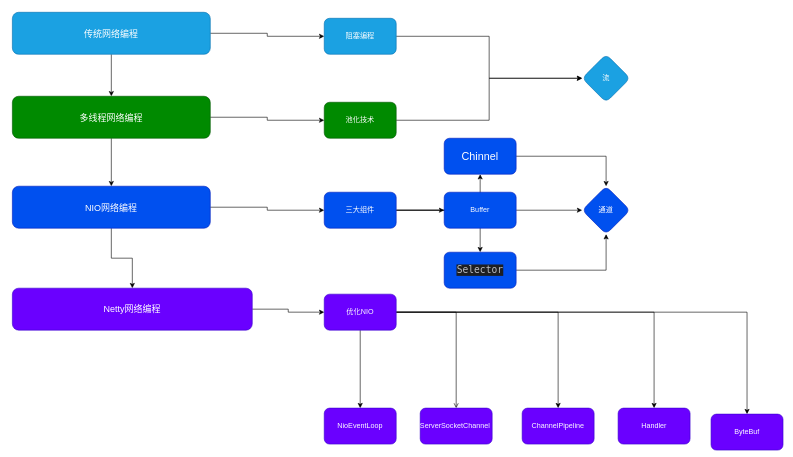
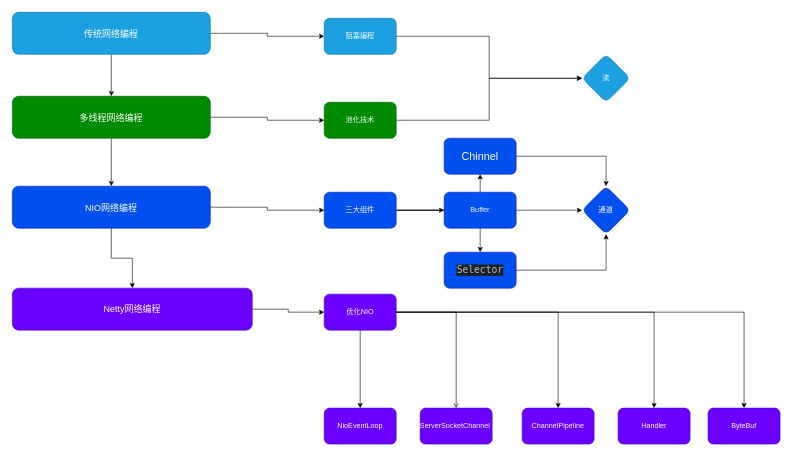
node "ByteBuf": moved (747, 432) -> (744, 426)
